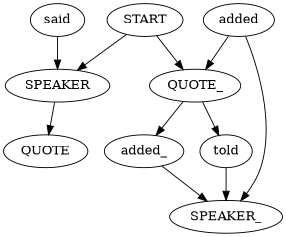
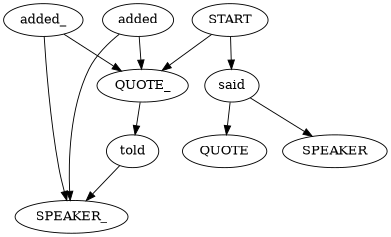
edge "START" -> "SPEAKER": now "START" -> "said"
edge "SPEAKER" -> "QUOTE": now "said" -> "QUOTE"
edge "QUOTE_" -> "added_": reversed
